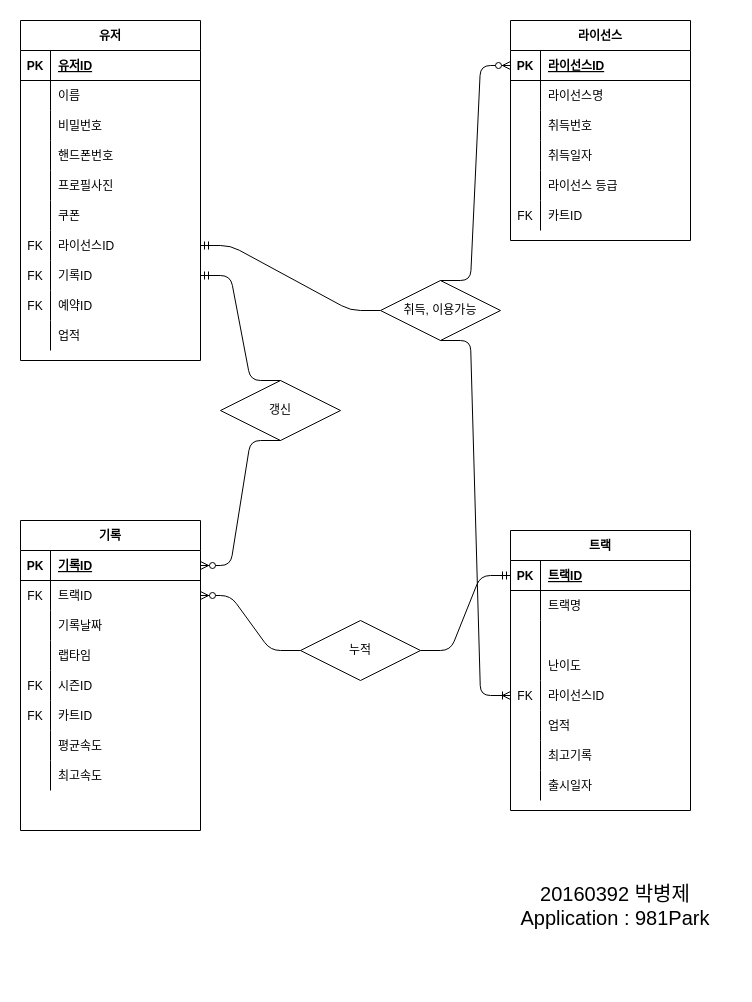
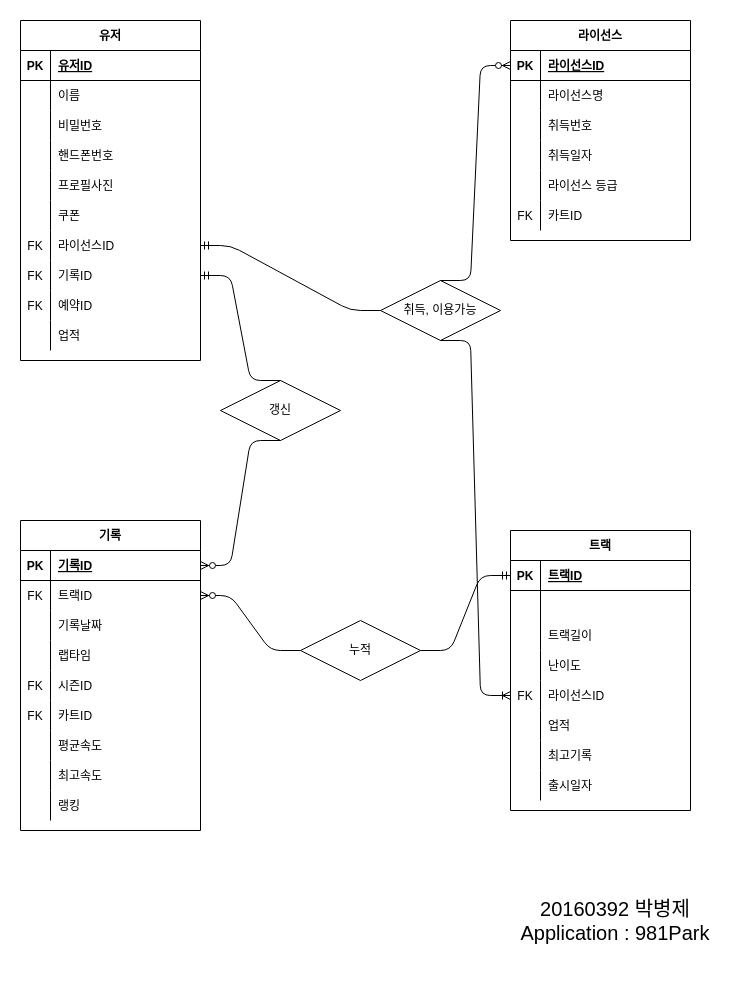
node "트랙명": removed
node "트랙길이": added
node "랭킹": added
node "20160392 박병제 Application : 981Park": moved (616, 906) -> (616, 921)
